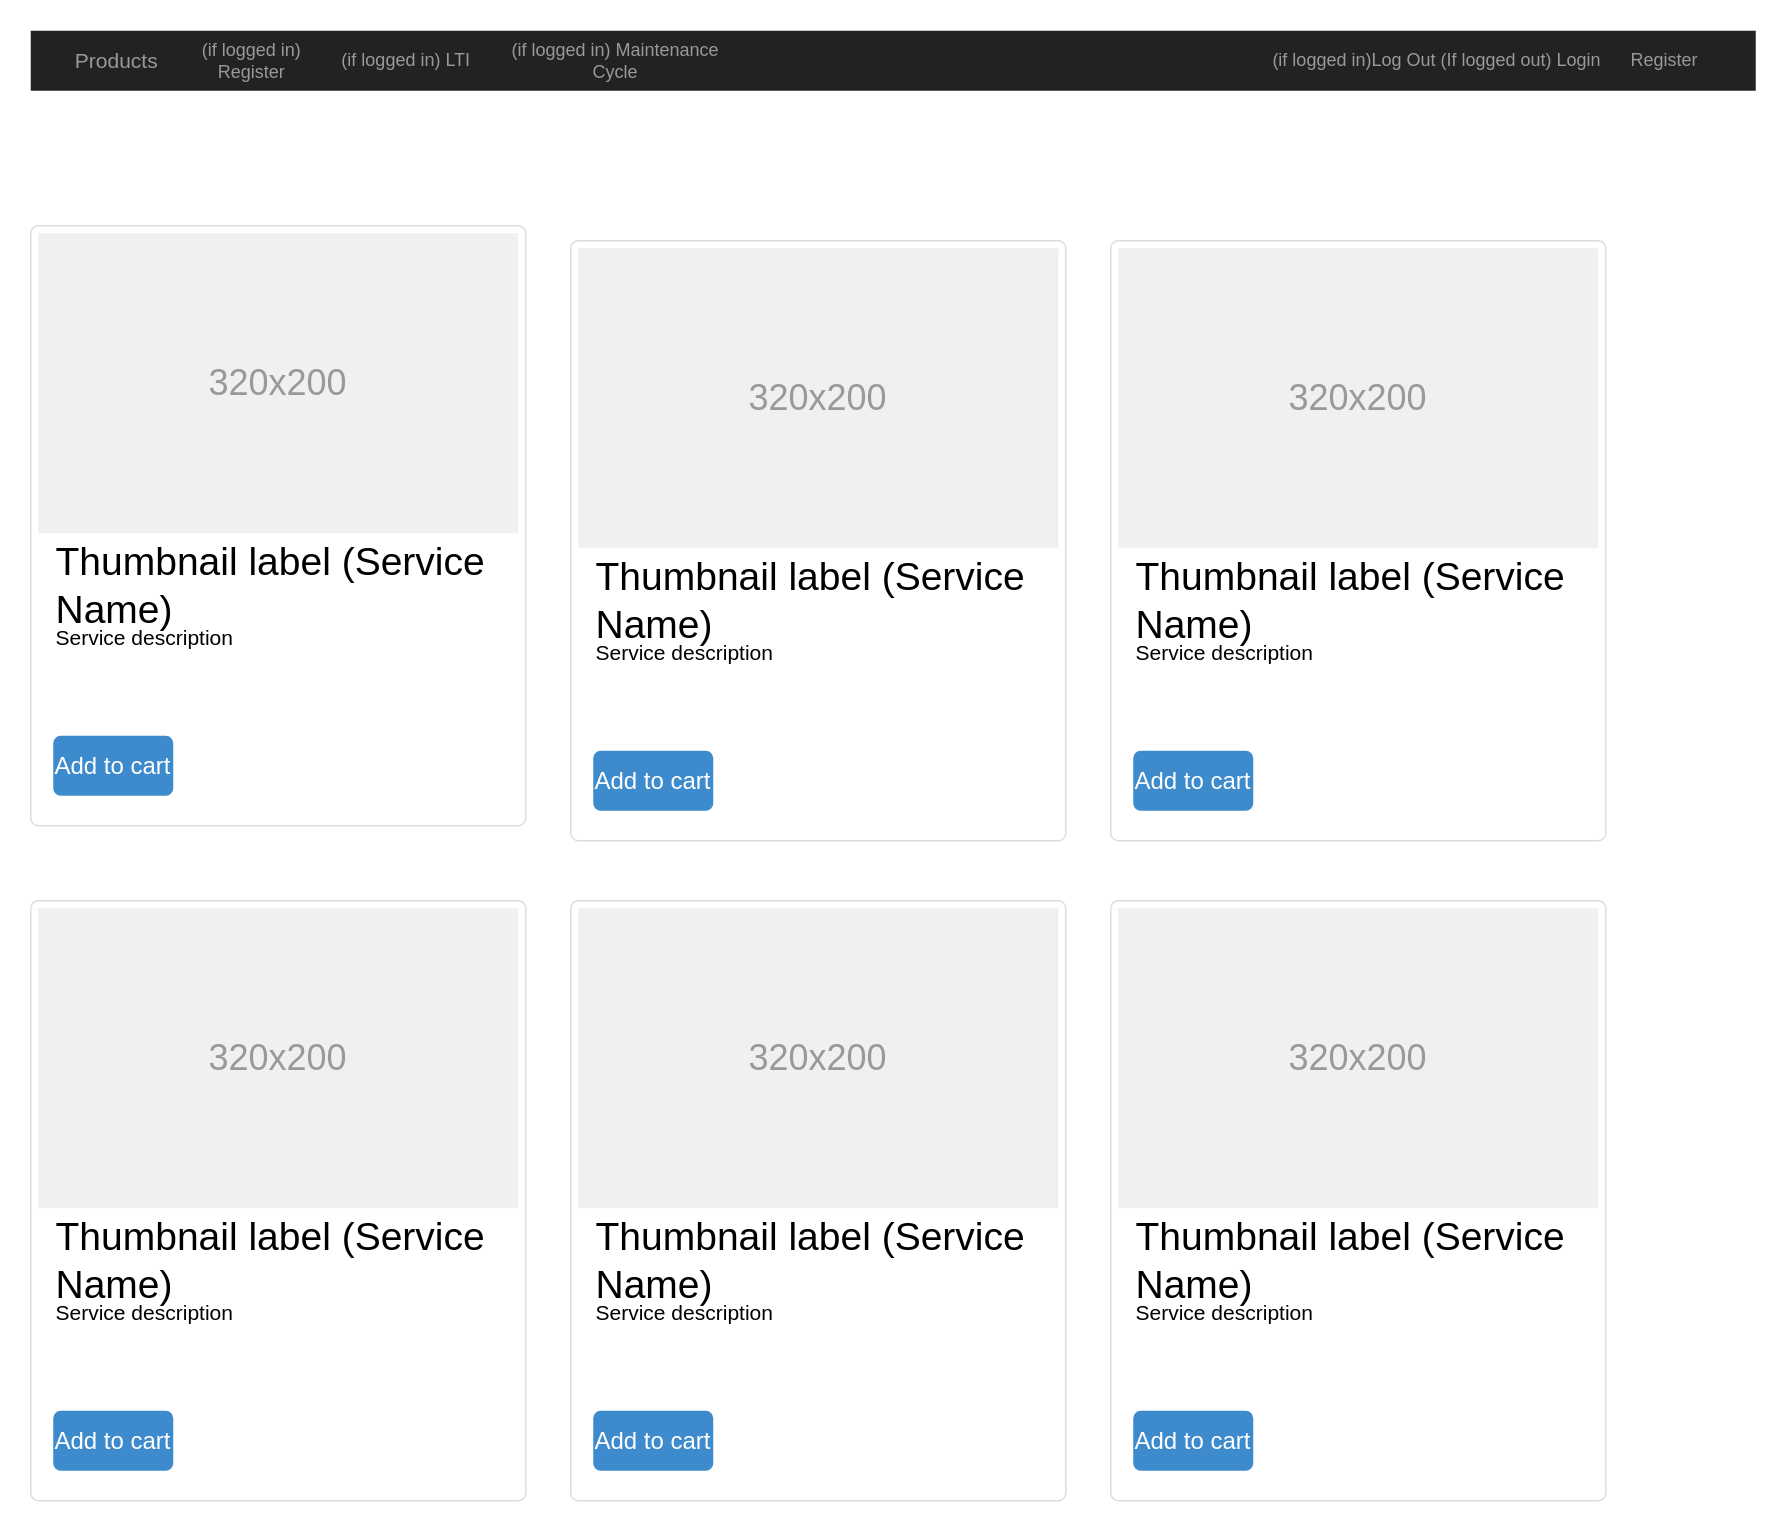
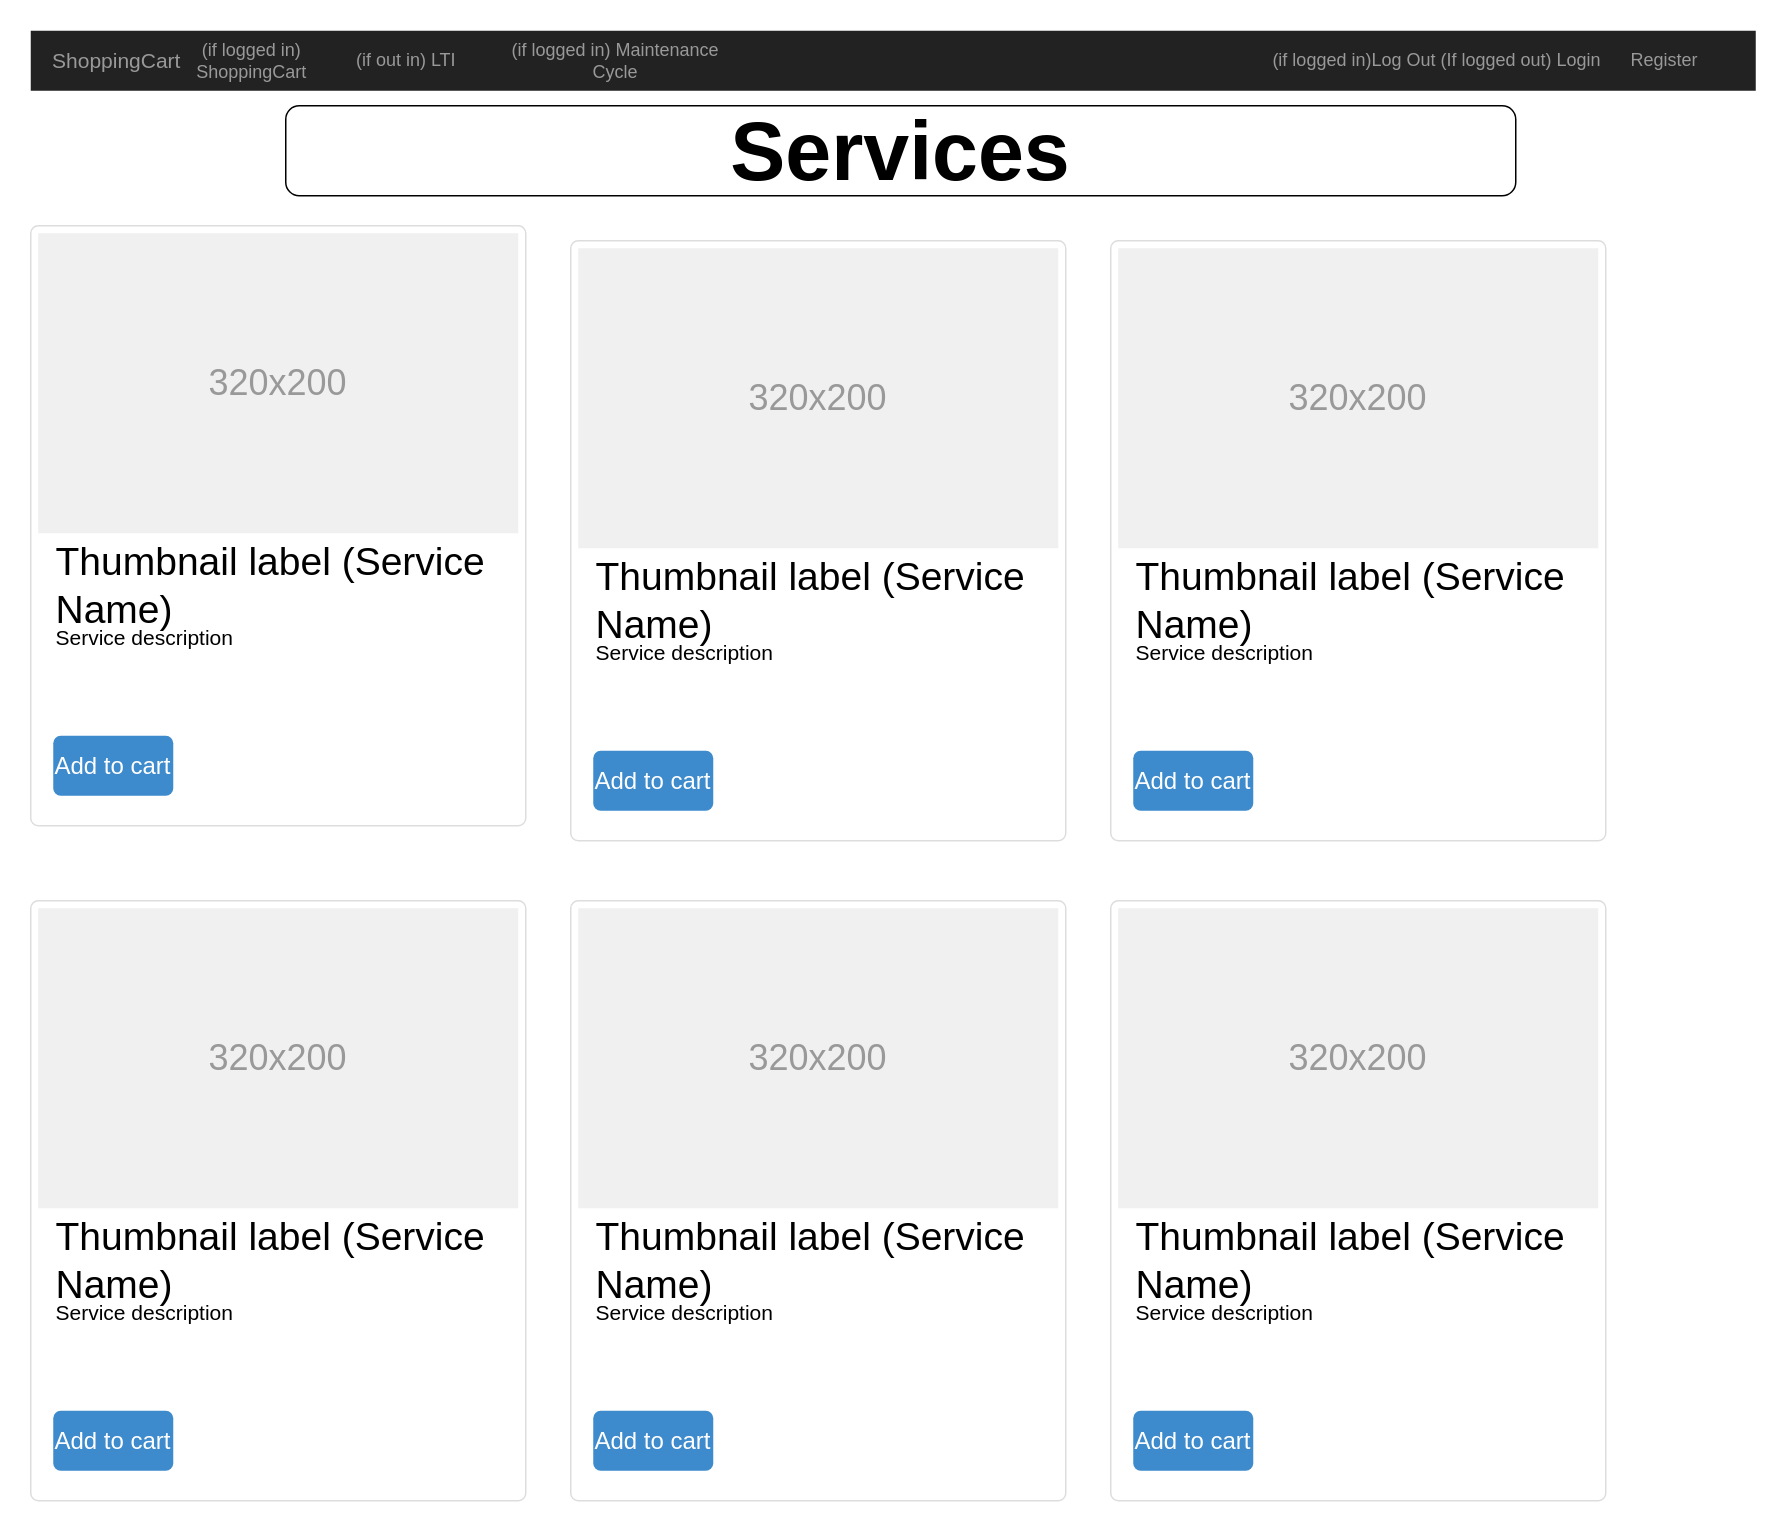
node "Products": label "Products" -> "ShoppingCart"
node "(if logged in) Register": label "(if logged in) Register" -> "(if logged in) ShoppingCart"
node "(if logged in) LTI": label "(if logged in) LTI" -> "(if out in) LTI"
node "Services": added
